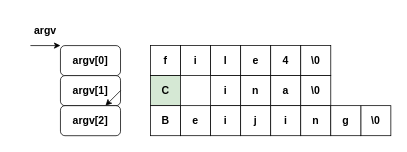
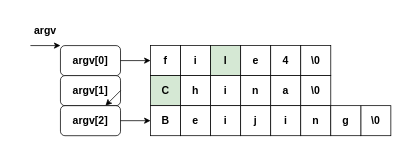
edge "argv[0]" -> "f": added
node "l": fillcolor #ffffff -> #d5e8d4
node "h": added
edge "argv[2]" -> "B": added
